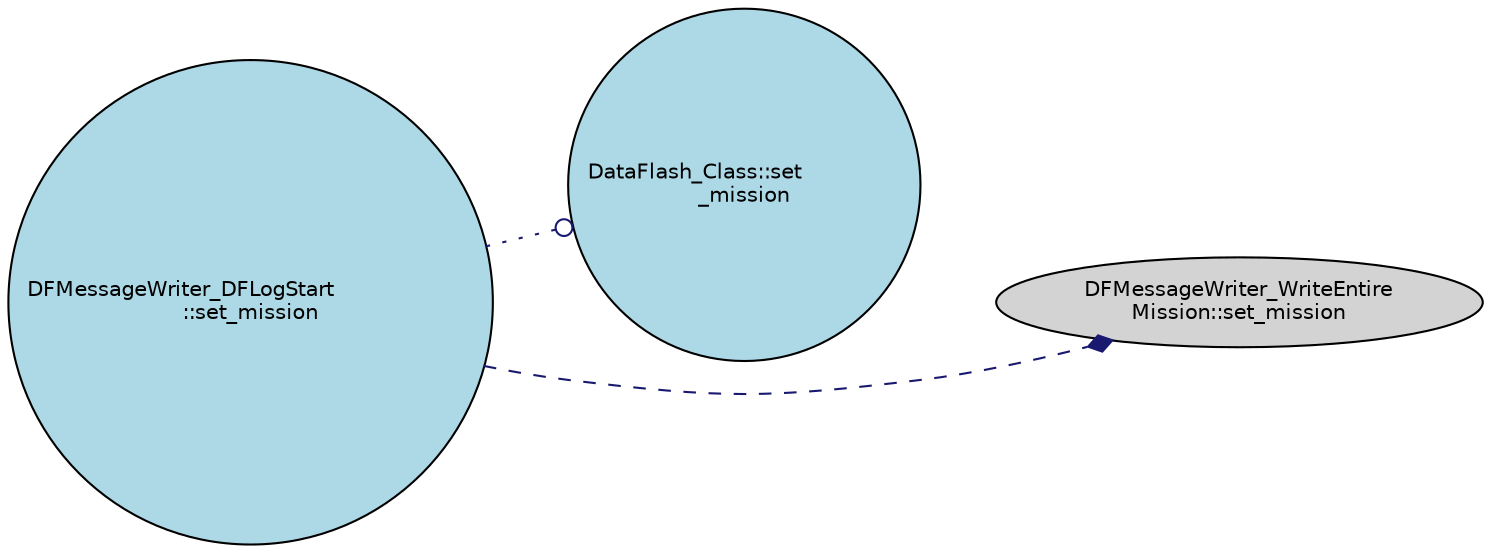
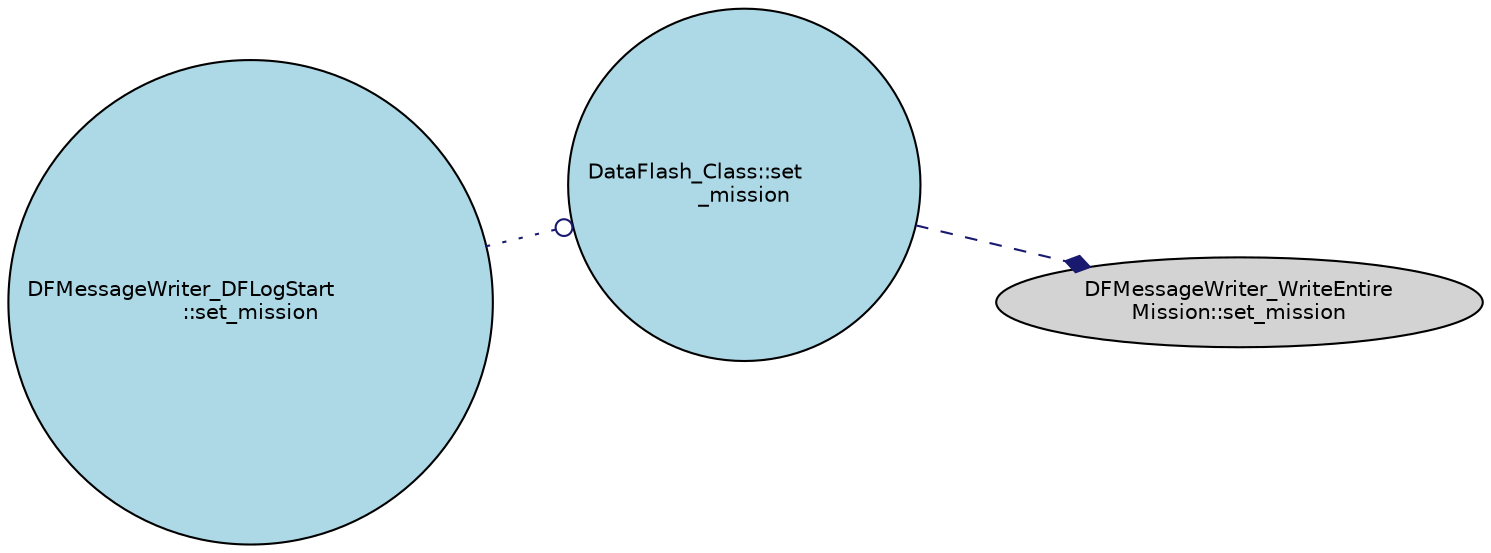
edge "DFMessageWriter_DFLogStart ::set_mission" -> "DFMessageWriter_WriteEntire Mission::set_mission": now "DataFlash_Class::set _mission" -> "DFMessageWriter_WriteEntire Mission::set_mission"
